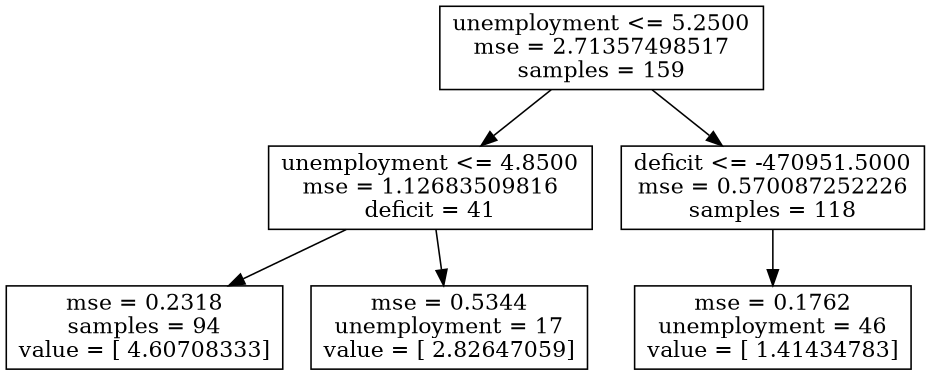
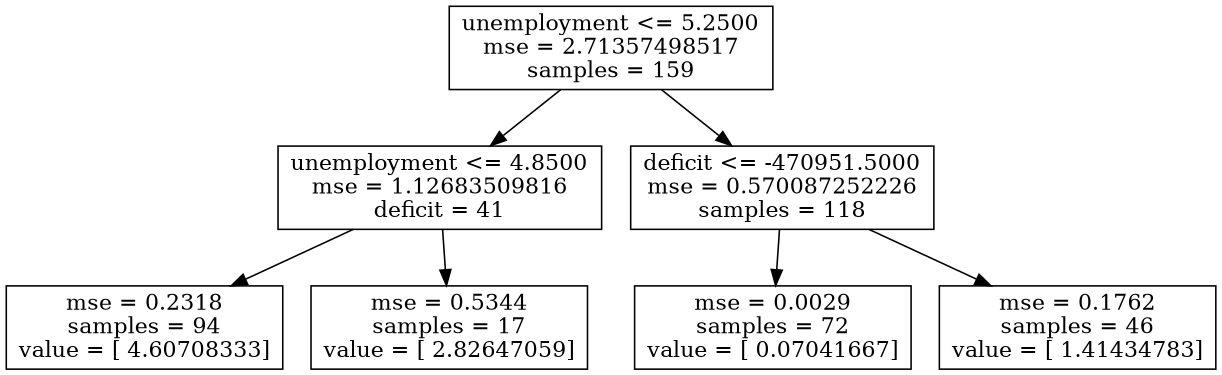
node "mse = 0.5344 unemployment = 17 value = [ 2.82647059]": label "mse = 0.5344 unemployment = 17 value = [ 2.82647059]" -> "mse = 0.5344 samples = 17 value = [ 2.82647059]"
node "mse = 0.0029 samples = 72 value = [ 0.07041667]": added
node "mse = 0.1762 unemployment = 46 value = [ 1.41434783]": label "mse = 0.1762 unemployment = 46 value = [ 1.41434783]" -> "mse = 0.1762 samples = 46 value = [ 1.41434783]"
